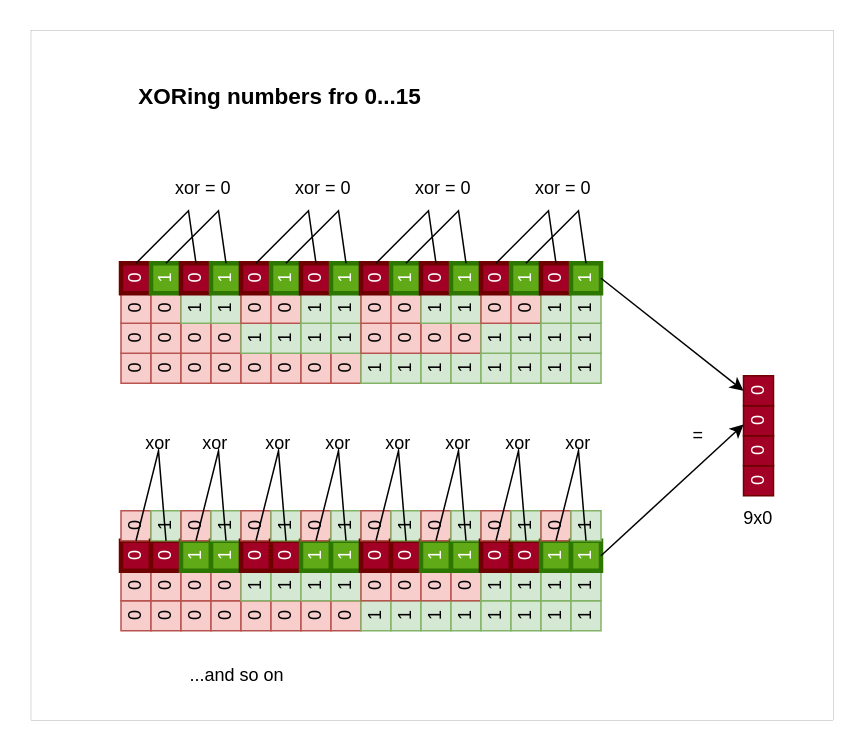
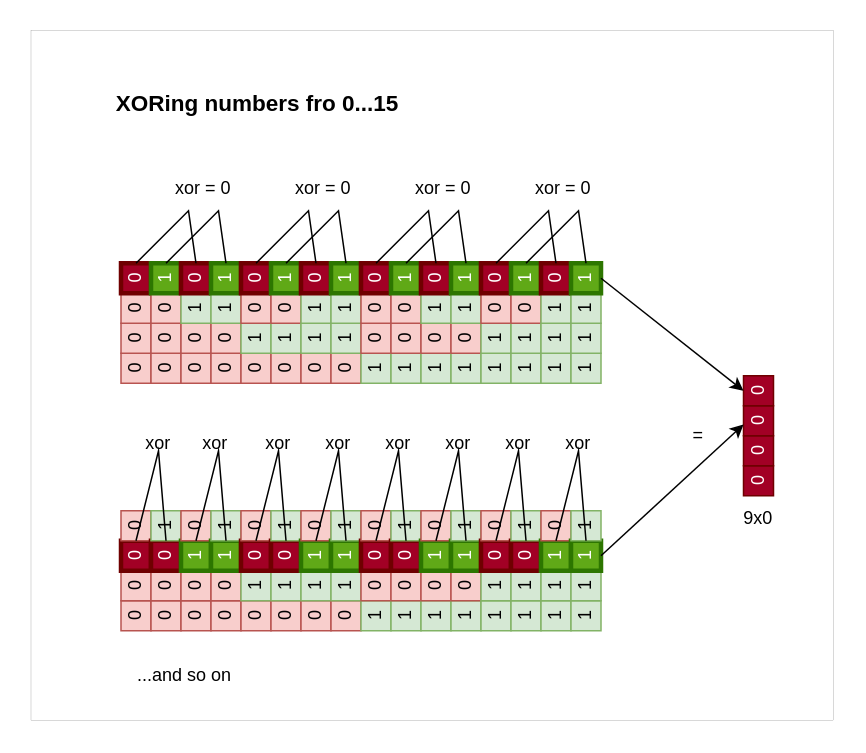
node "XORing numbers fro 0...15": moved (293, 95) -> (271, 102)
node "...and so on": moved (237, 676) -> (185, 676)
